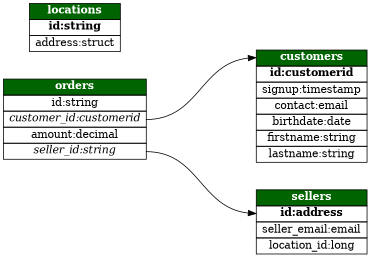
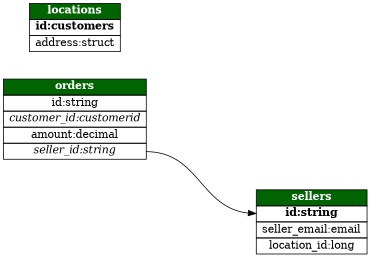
node "locations": text "id:string" -> "id:customers"
node "customers": removed
node "sellers": text "id:address" -> "id:string"
